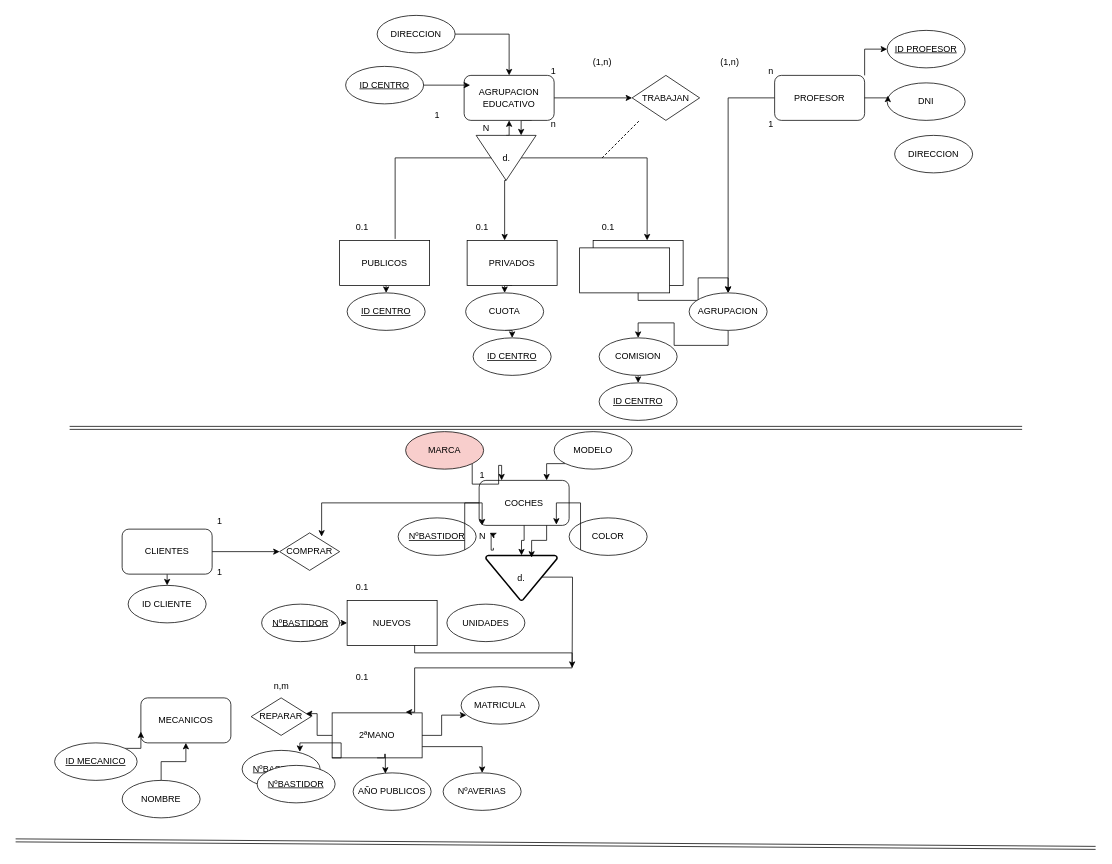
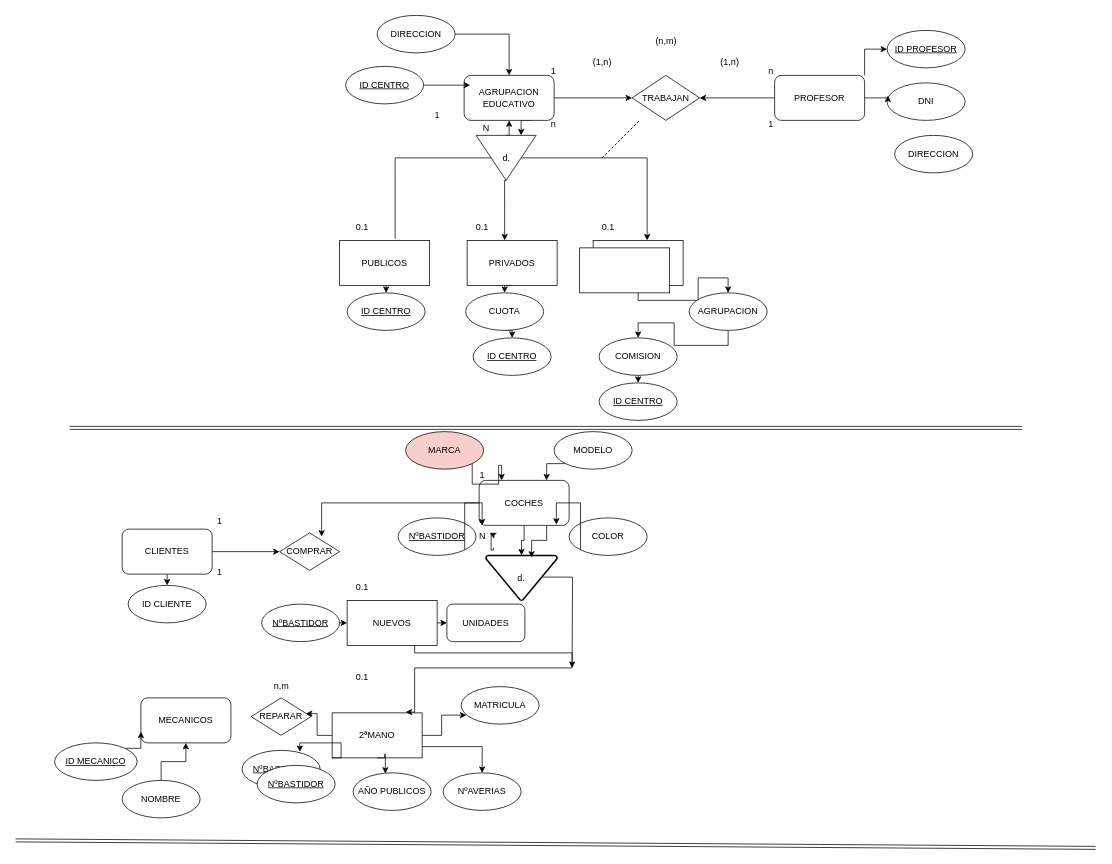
node "(n,m)": added
edge "PROFESOR" -> "AGRUPACION": now "PROFESOR" -> "TRABAJAN"
edge "NUEVOS" -> "UNIDADES": added
node "UNIDADES": shape ellipse -> rounded rectangle
